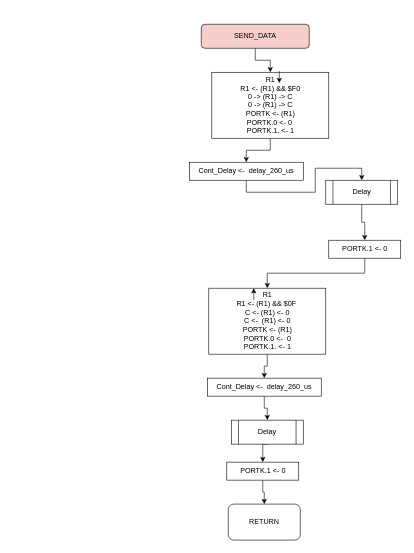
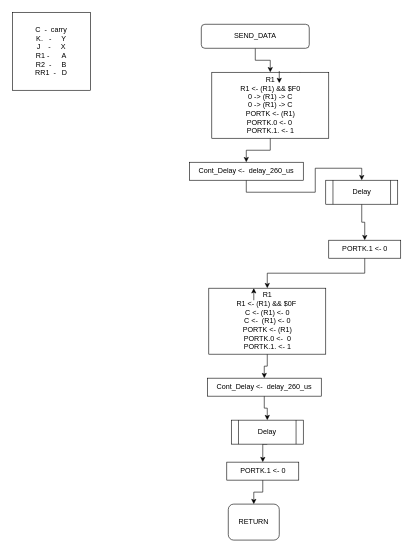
node "SEND_DATA": fillcolor #f8cecc -> #ffffff
node "C - carry K. - Y J - X R1 - A R2 - B RR1 - D": added
node "RETURN": size 72x36 -> 51x36
